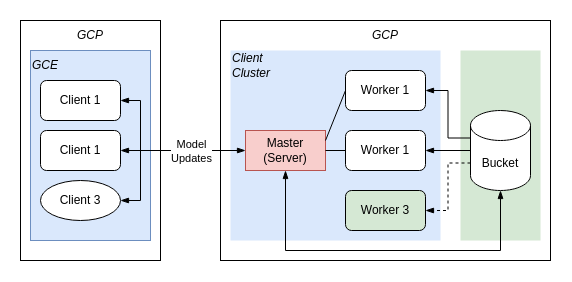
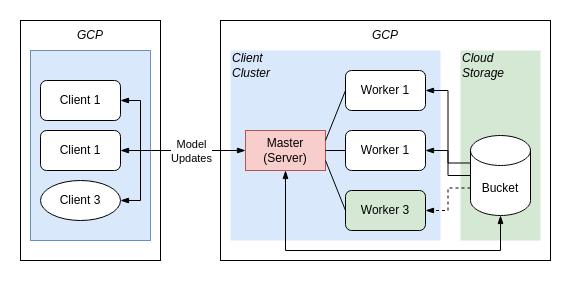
node "GCE": removed
node "Cloud Storage": added
node "Bucket": moved (501, 151) -> (501, 176)
edge "Master (Server)" -- "Worker 3": added
